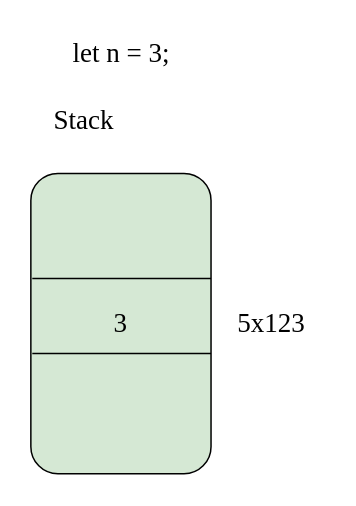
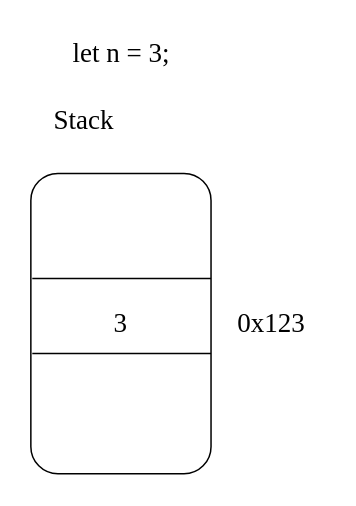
node "3": fillcolor #d5e8d4 -> #ffffff
node "5x123": label "5x123" -> "0x123"
